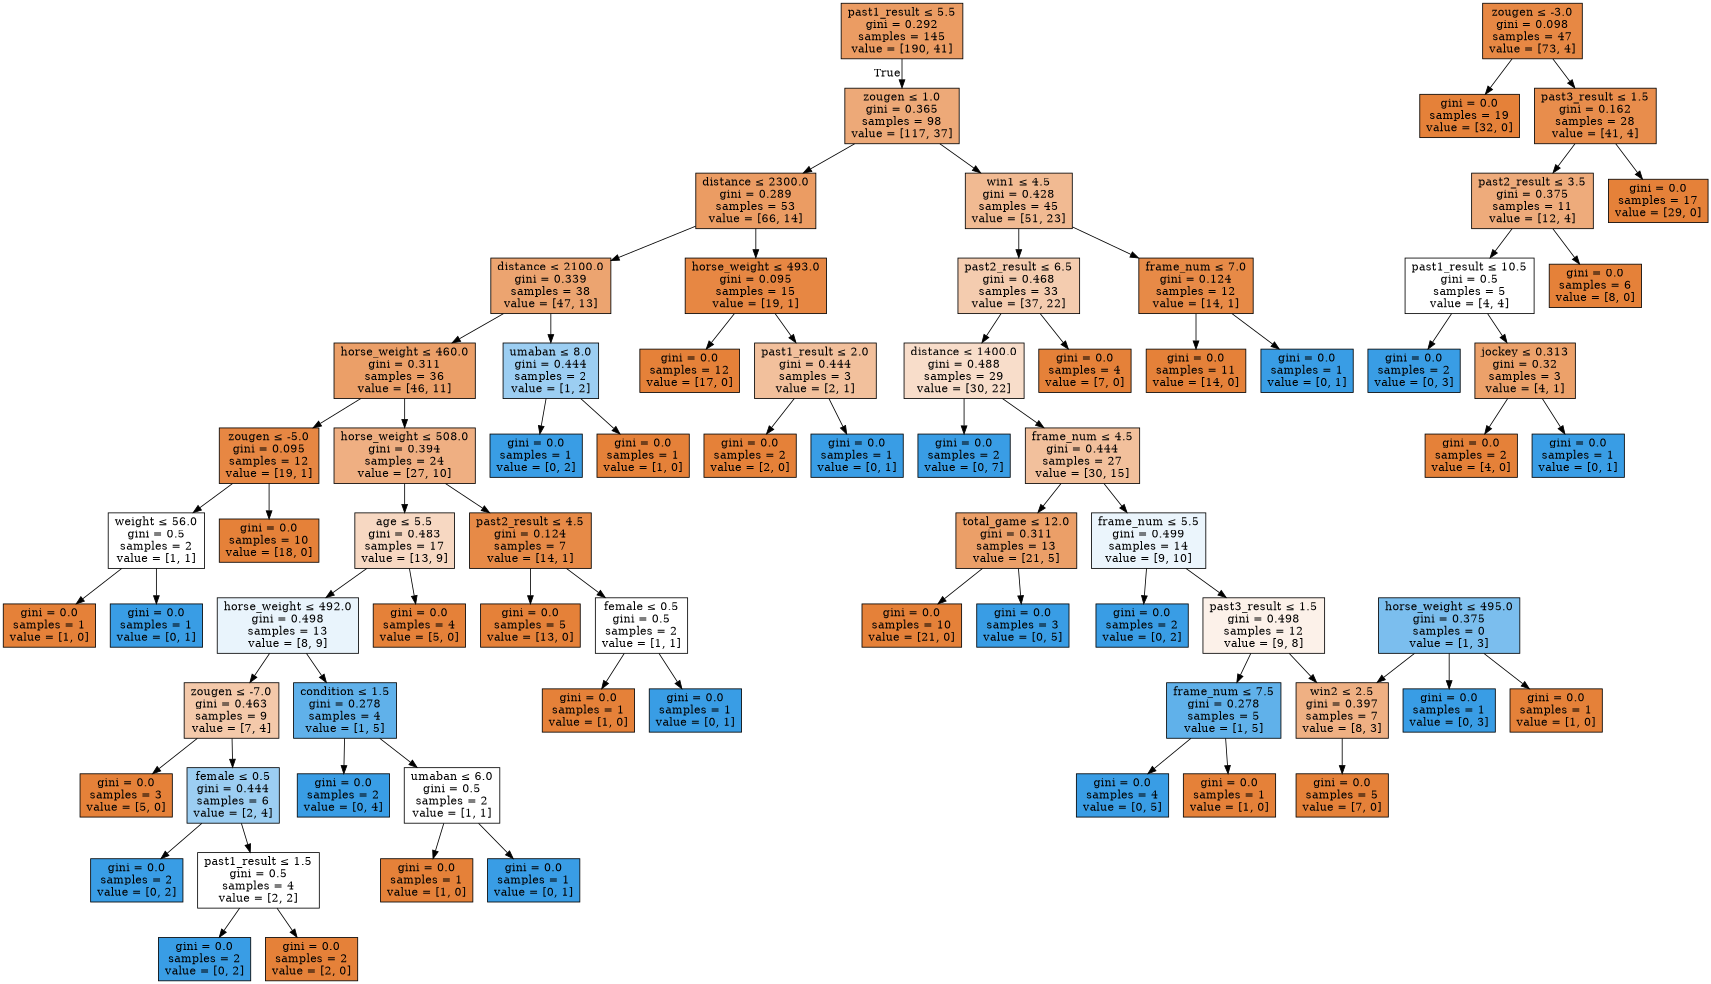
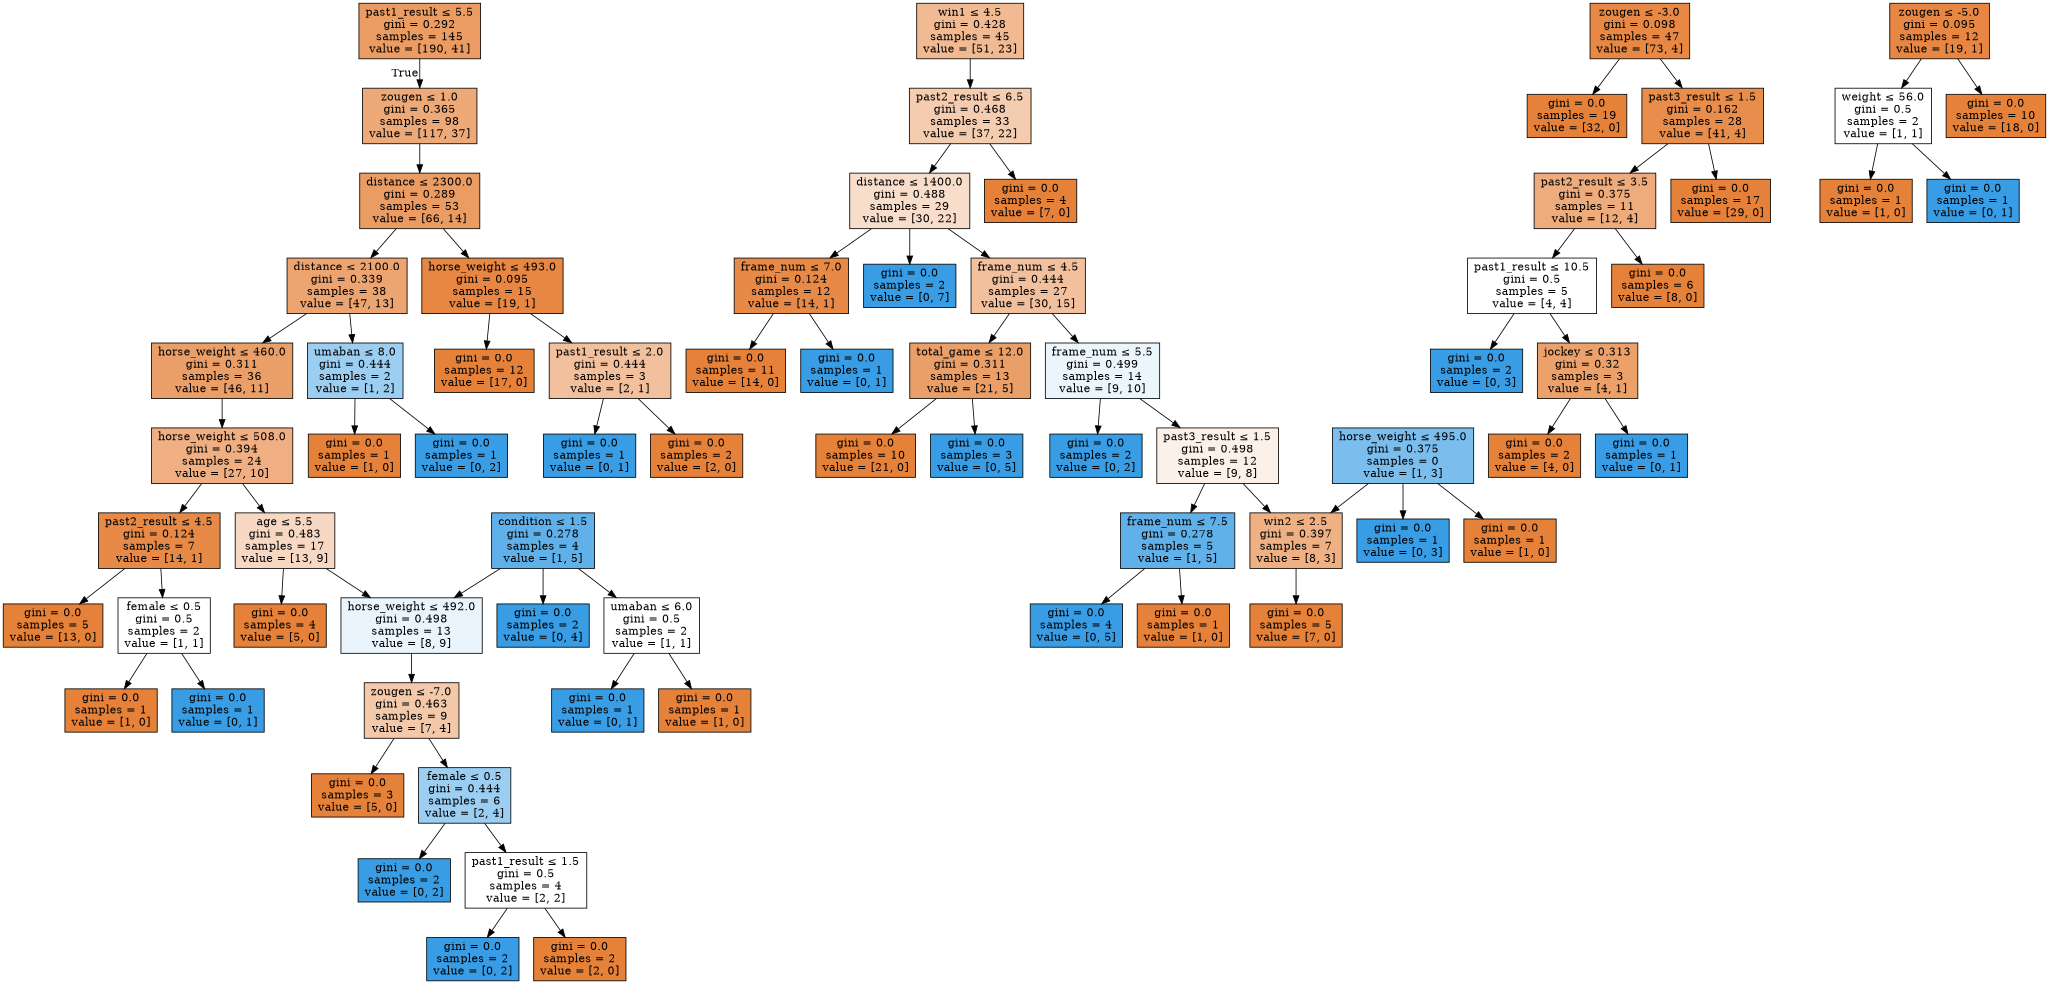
edge "zougen ≤ 1.0" -> "win1 ≤ 4.5": removed
edge "win1 ≤ 4.5" -> "frame_num ≤ 7.0": now "distance ≤ 1400.0" -> "frame_num ≤ 7.0"
edge "horse_weight ≤ 460.0" -> "zougen ≤ -5.0": removed
edge "horse_weight ≤ 492.0" -> "condition ≤ 1.5": reversed
